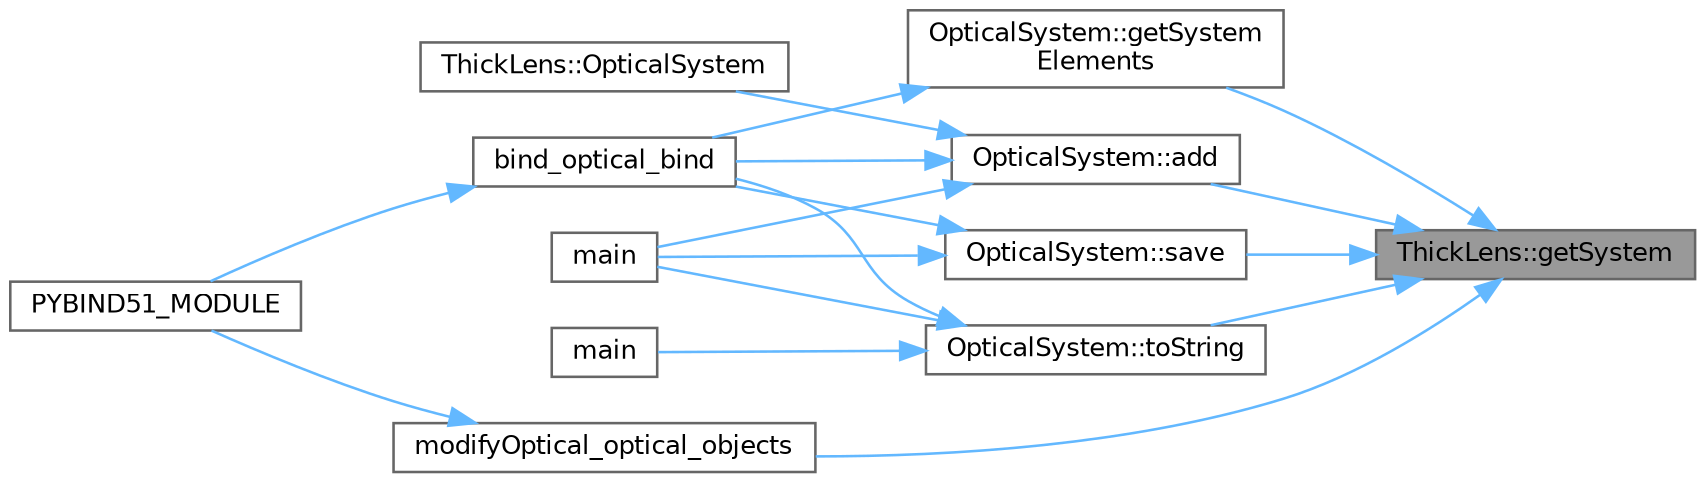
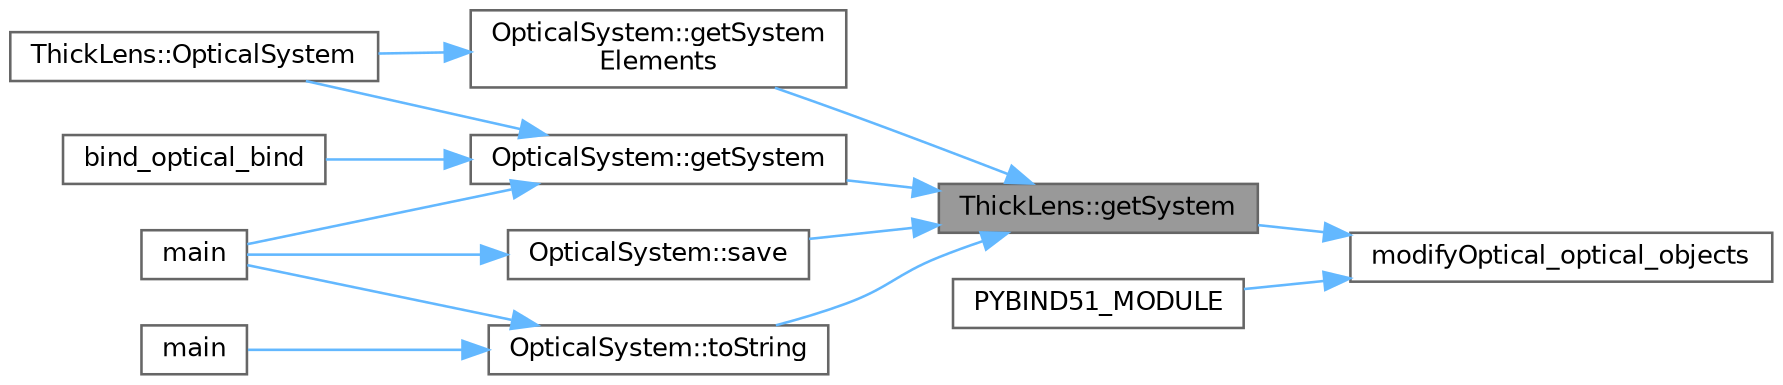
edge "bind_optical_bind" -> "OpticalSystem::getSystem Elements": now "ThickLens::OpticalSystem" -> "OpticalSystem::getSystem Elements"
node "OpticalSystem::add": label "OpticalSystem::add" -> "OpticalSystem::getSystem"
edge "bind_optical_bind" -> "OpticalSystem::save": removed
edge "PYBIND51_MODULE" -> "bind_optical_bind": removed
edge "bind_optical_bind" -> "OpticalSystem::toString": removed
edge "modifyOptical_optical_objects" -> "ThickLens::getSystem": reversed
